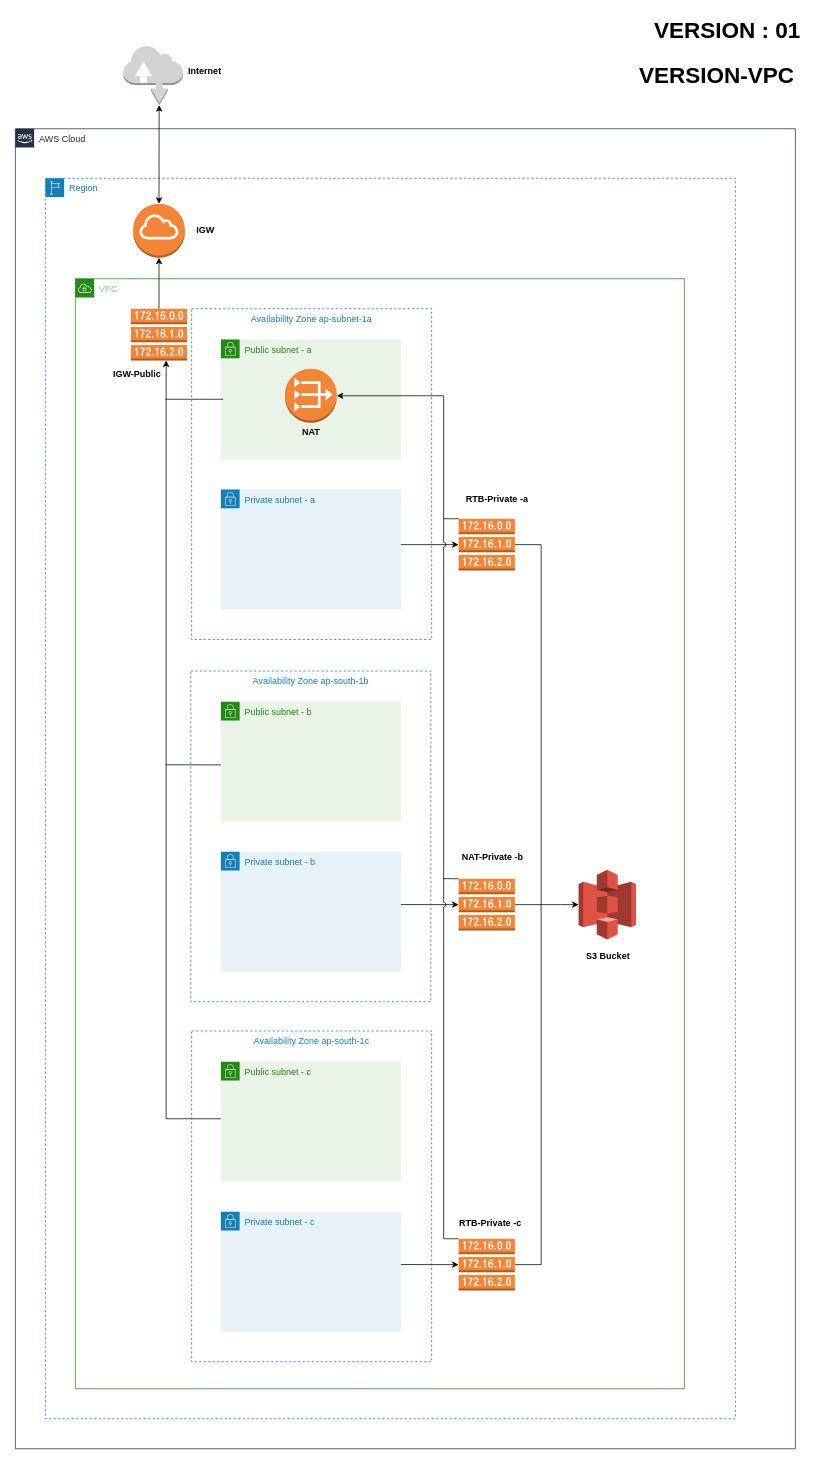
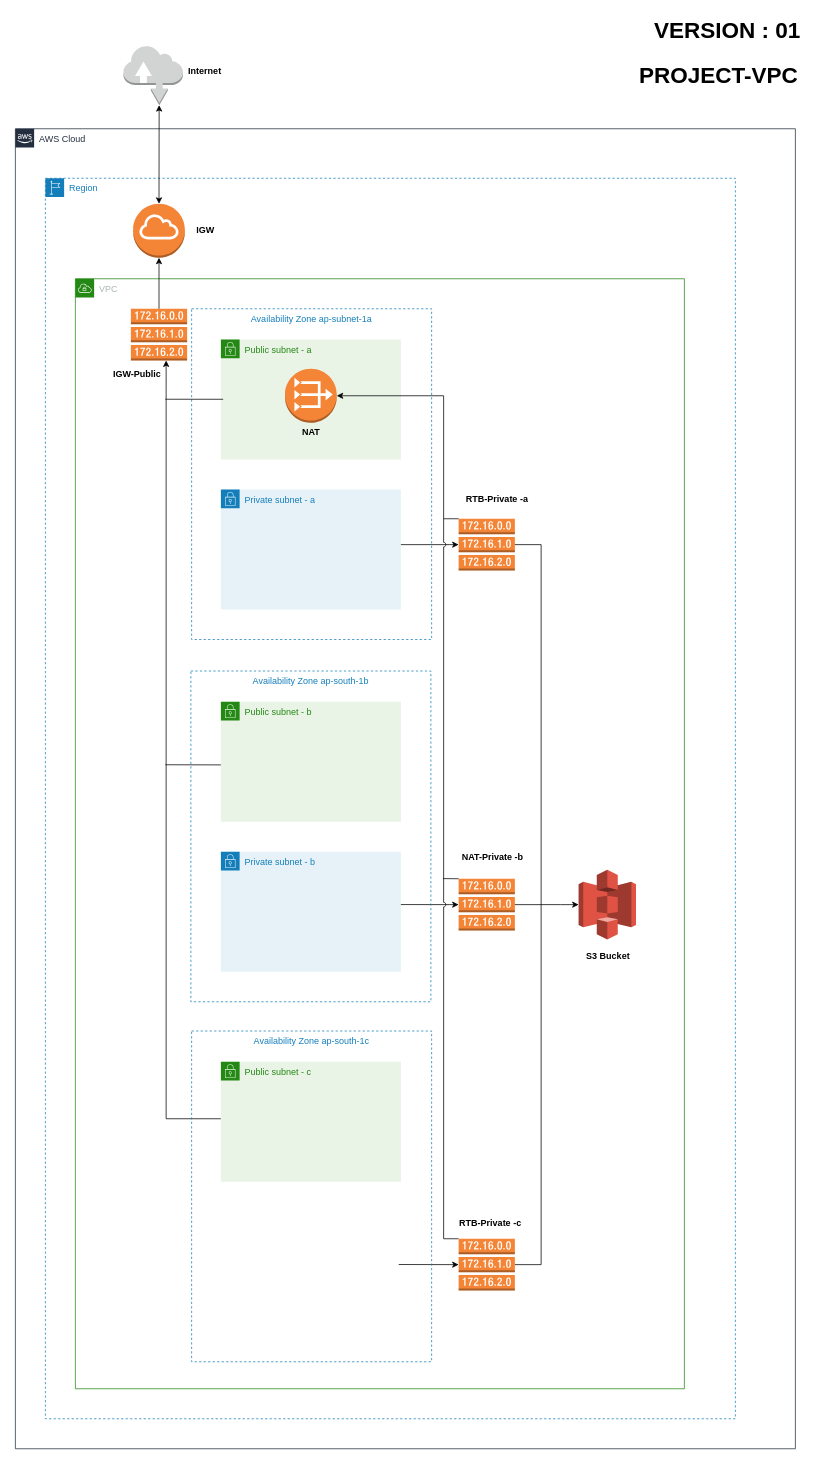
node "VERSION-VPC": label "VERSION-VPC" -> "PROJECT-VPC"
node "Private subnet - c": removed
